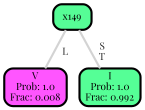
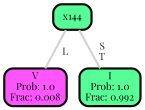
node "x149": label "x149" -> "x144"
